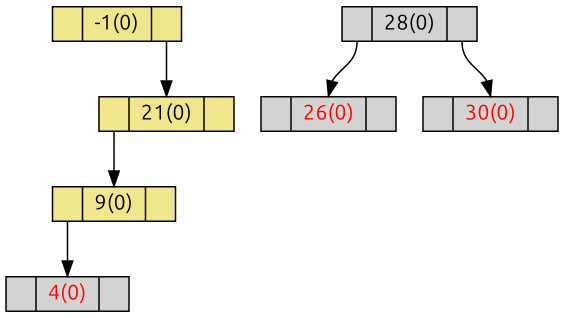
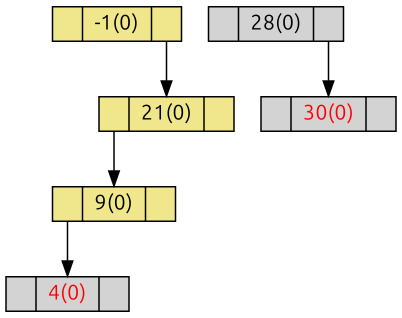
node "26(0)": removed
